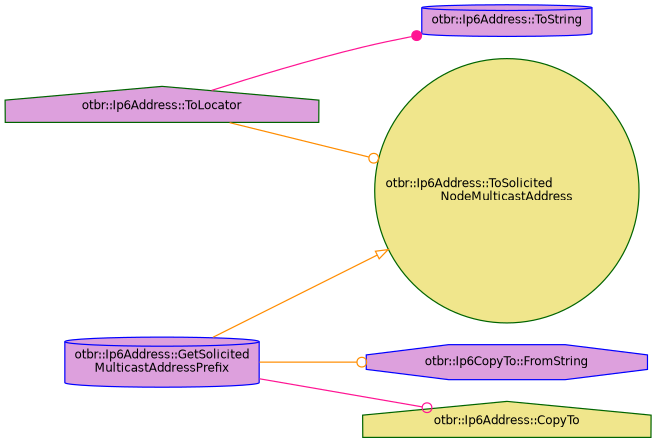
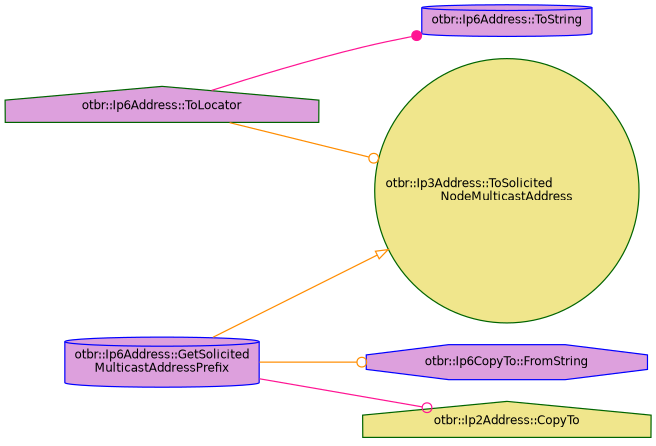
node "otbr::Ip6Address::ToSolicited NodeMulticastAddress": label "otbr::Ip6Address::ToSolicited NodeMulticastAddress" -> "otbr::Ip3Address::ToSolicited NodeMulticastAddress"
node "otbr::Ip6Address::CopyTo": label "otbr::Ip6Address::CopyTo" -> "otbr::Ip2Address::CopyTo"
